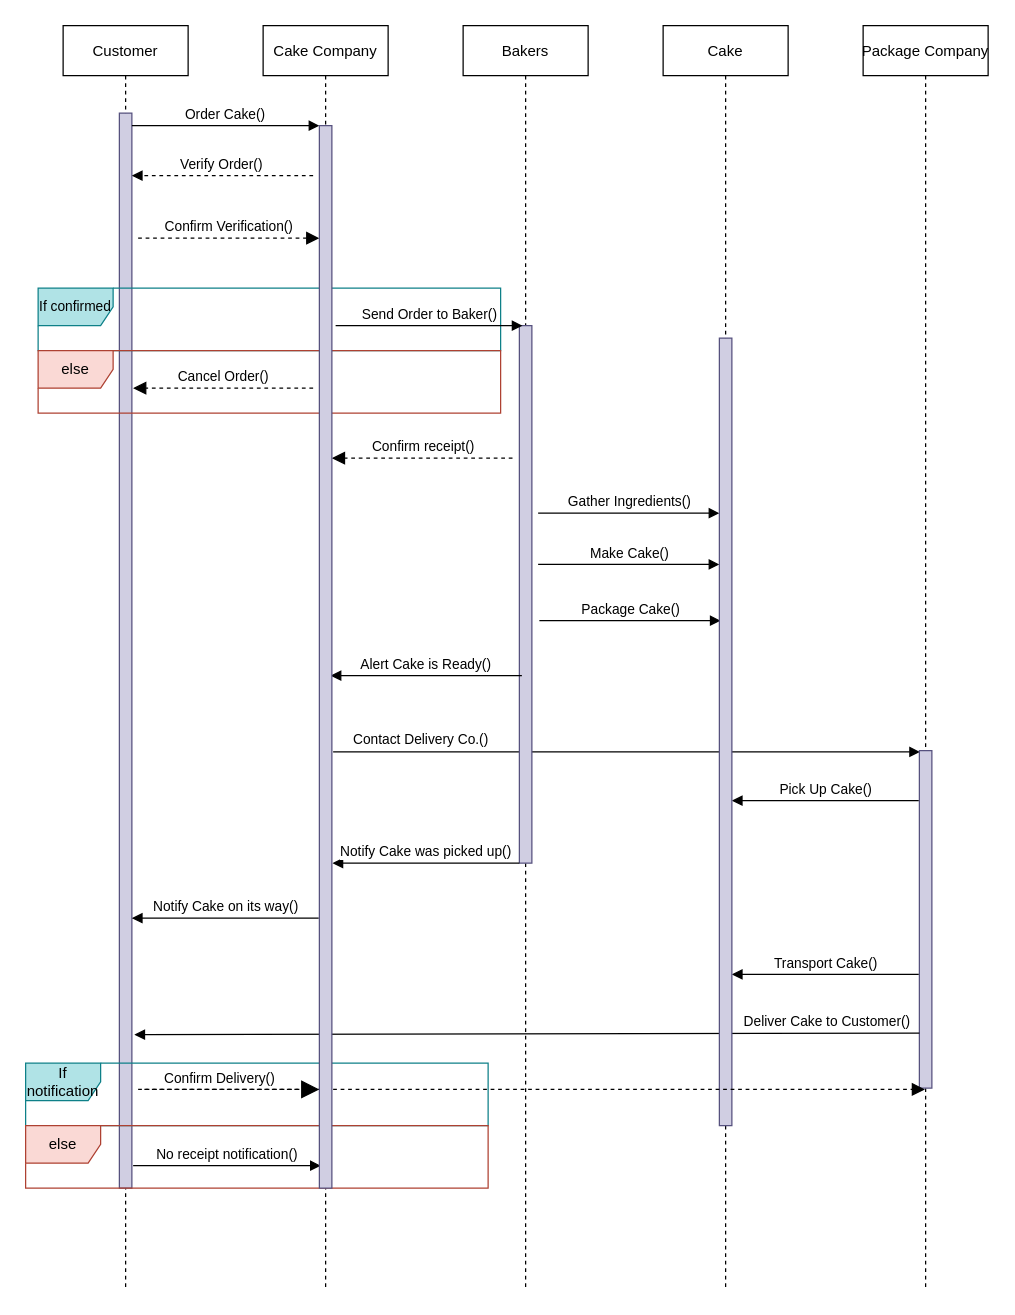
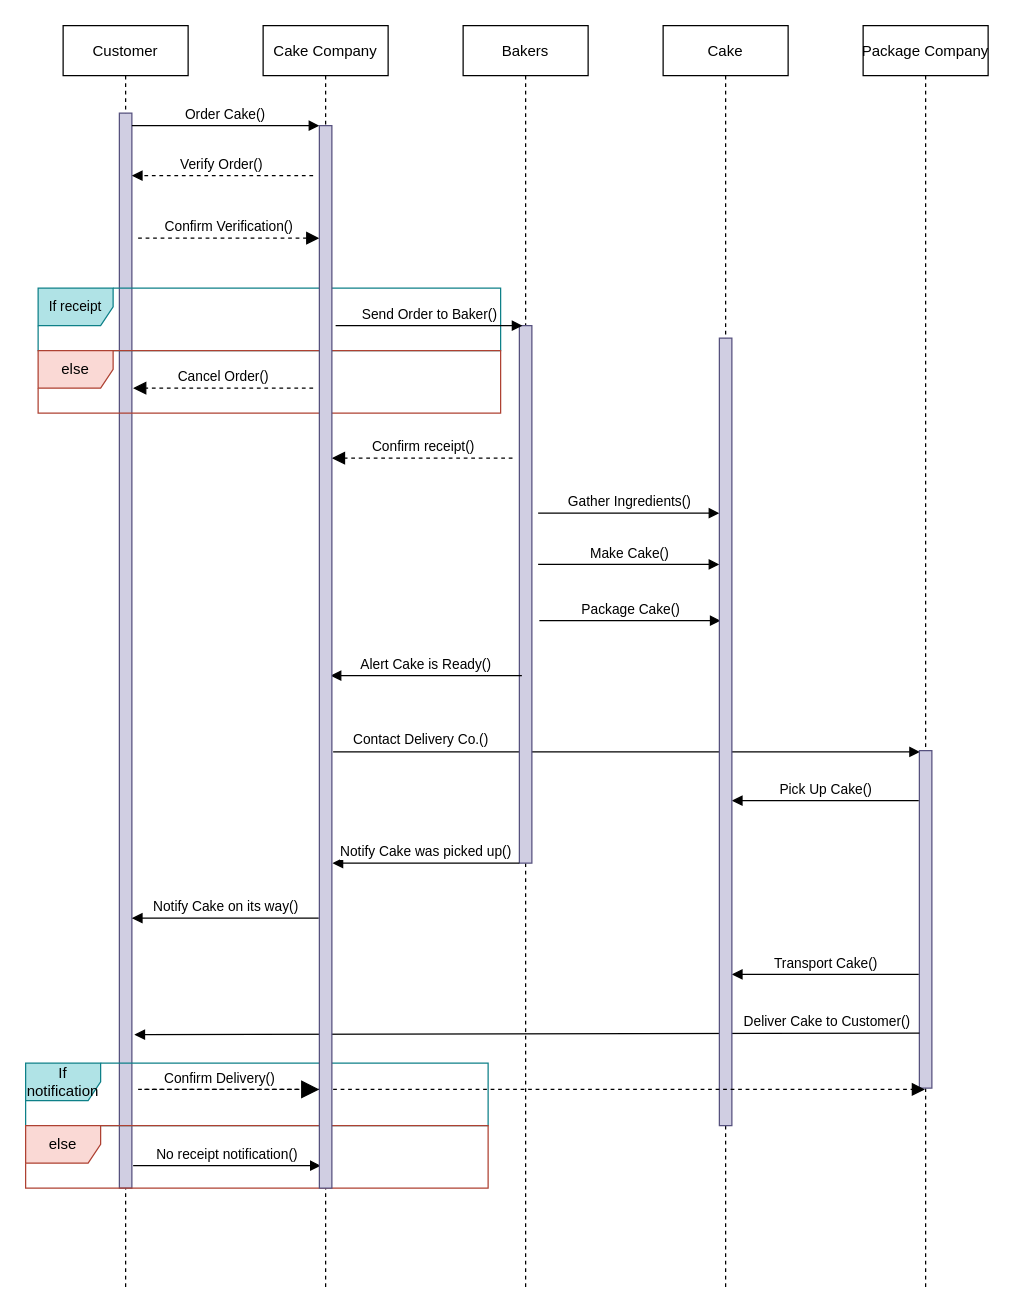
node "If confirmed": label "If confirmed" -> "If receipt"
